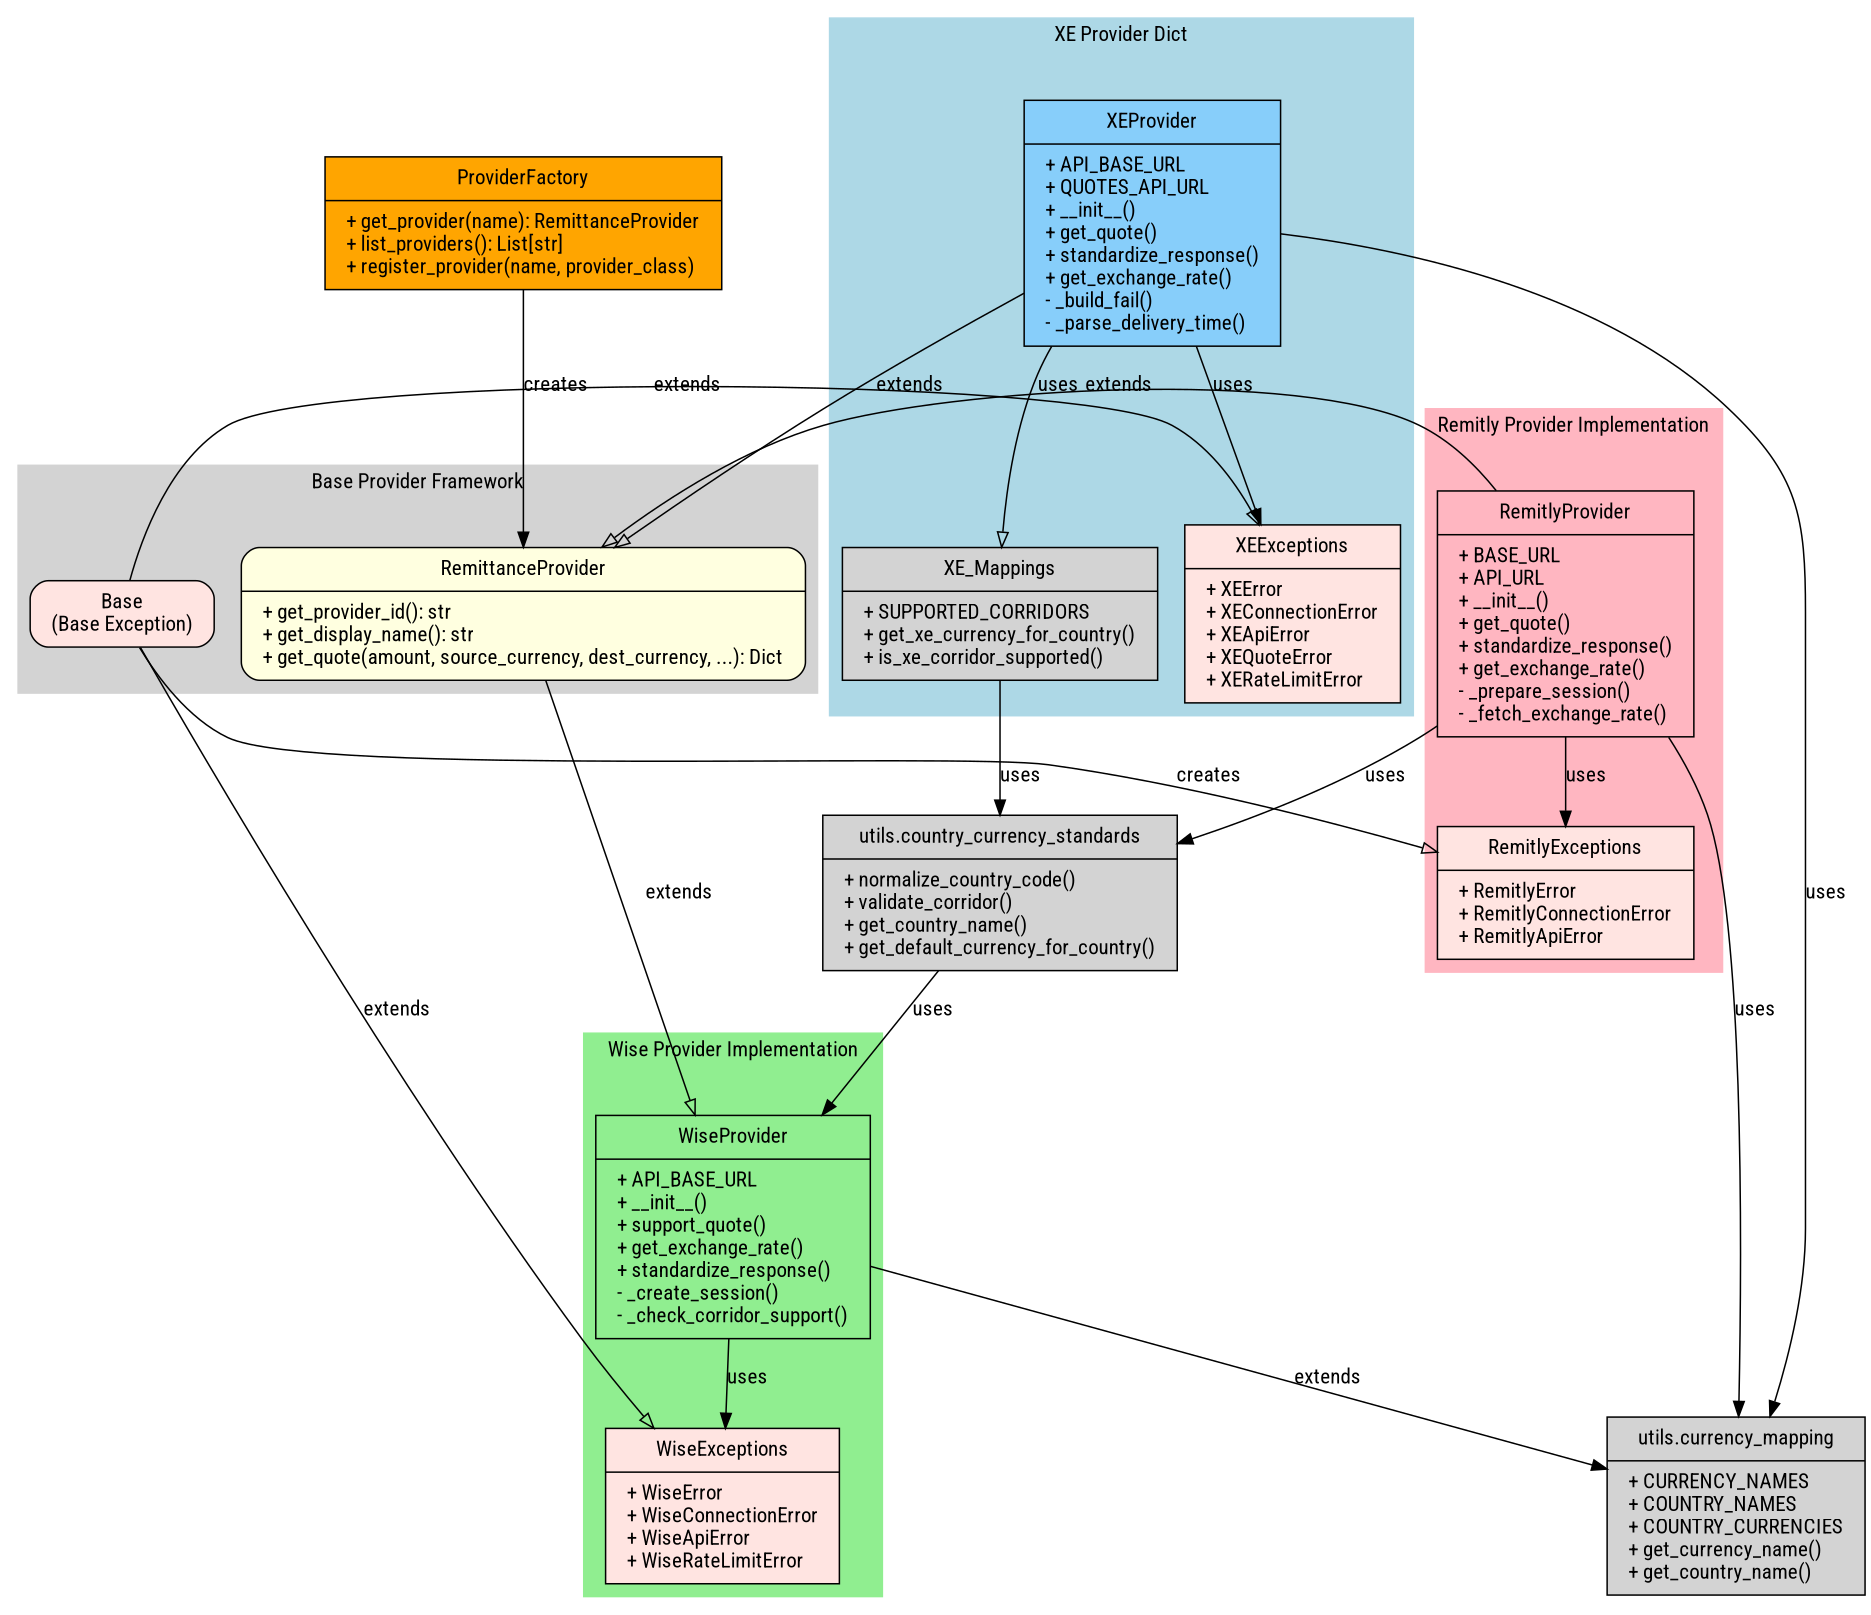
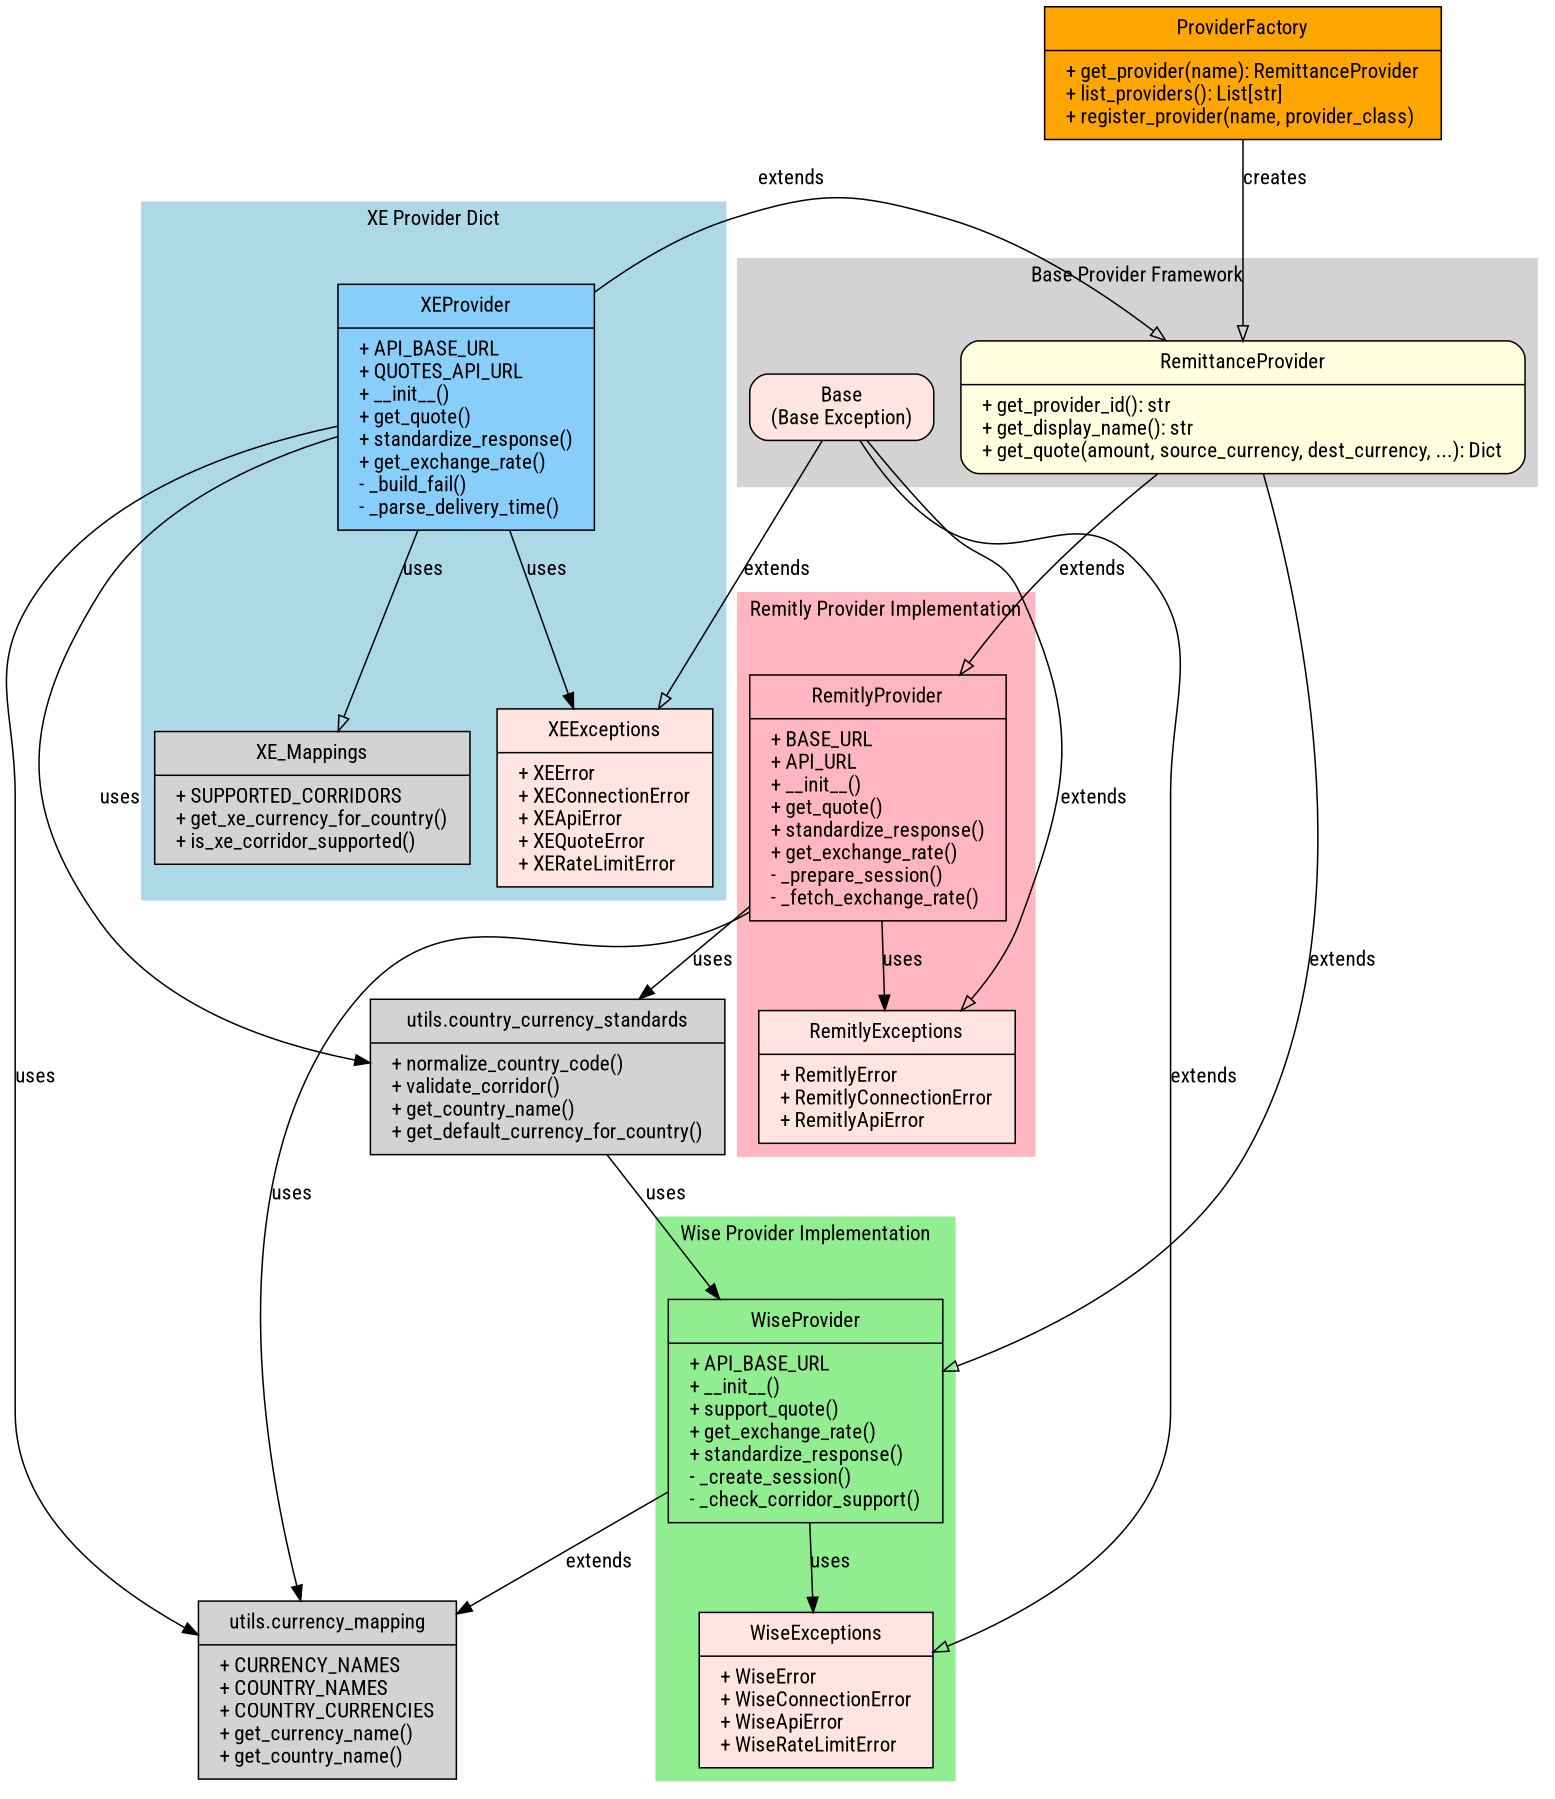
edge "RemitlyProvider" -> "RemittanceProvider": reversed
edge "ProviderFactory" -> "RemittanceProvider": arrowhead normal -> empty
edge "XE_Mappings" -> "utils.country_currency_standards": now "XEProvider" -> "utils.country_currency_standards"
edge "Base (Base Exception)" -> "RemitlyExceptions": label "creates" -> "extends"
